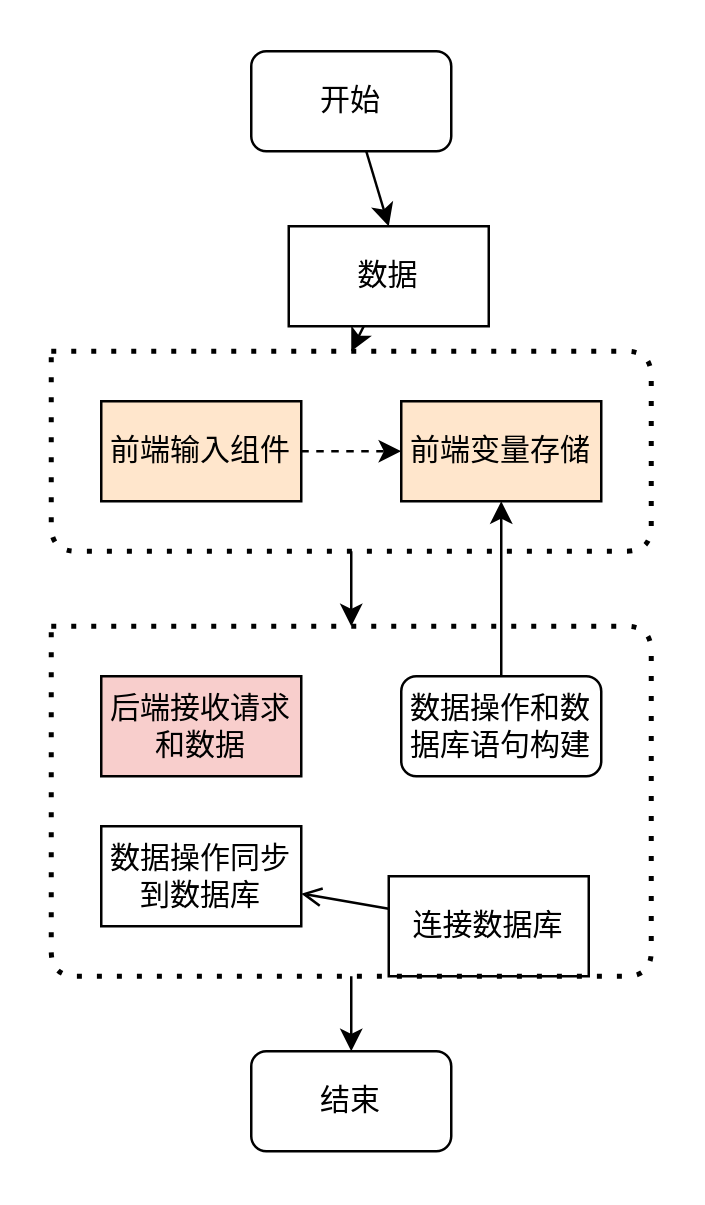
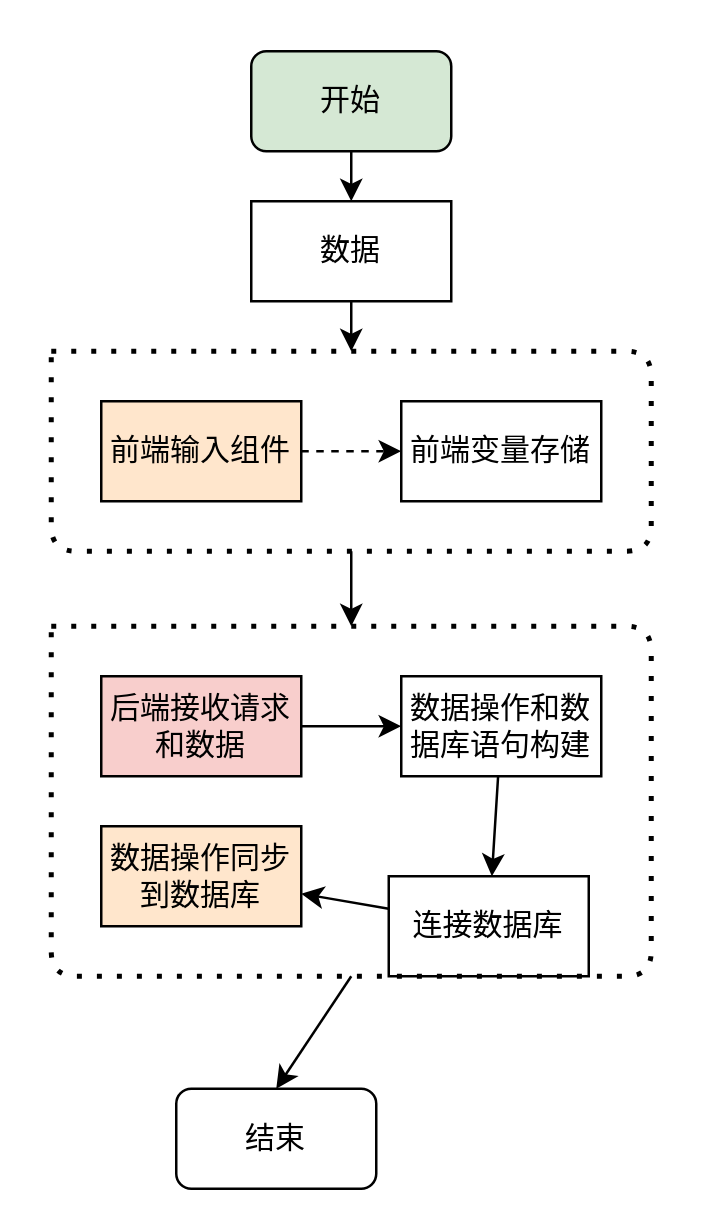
node "开始": fillcolor #ffffff -> #d5e8d4
node "数据": moved (389, 276) -> (351, 251)
node "前端变量存储": fillcolor #ffe6cc -> #ffffff
edge "数据操作和数据库语句构建" -> "前端变量存储": now "数据操作和数据库语句构建" -> "连接数据库"
edge "后端接收请求和数据" -> "数据操作和数据库语句构建": added
node "数据操作和数据库语句构建": shape rounded rectangle -> rectangle
node "数据操作同步到数据库": fillcolor #ffffff -> #ffe6cc
edge "连接数据库" -> "数据操作同步到数据库": arrowhead open -> classic
node "结束": moved (351, 1101) -> (276, 1139)
